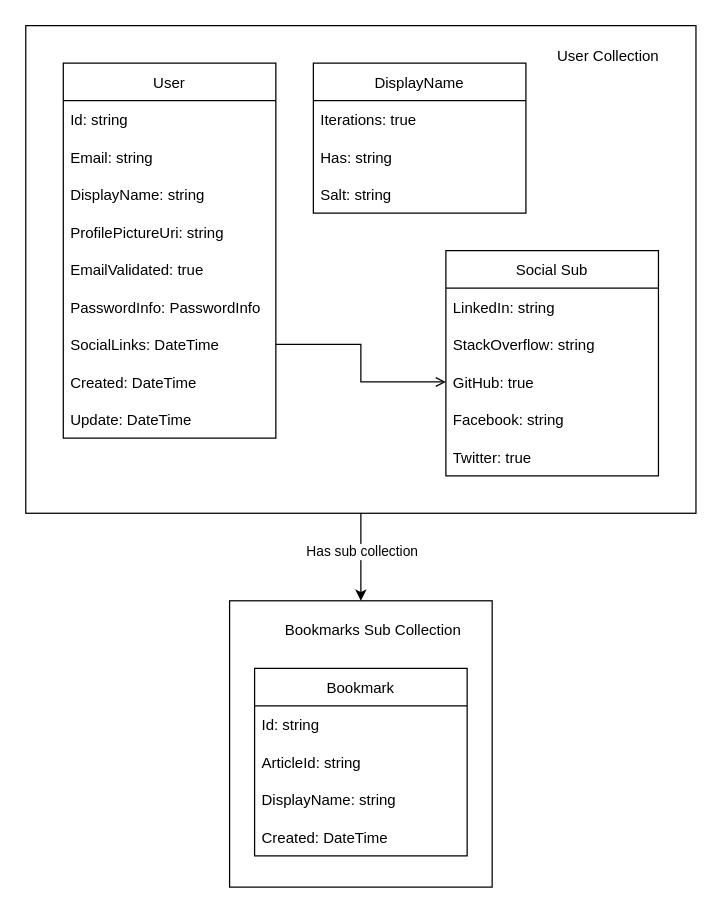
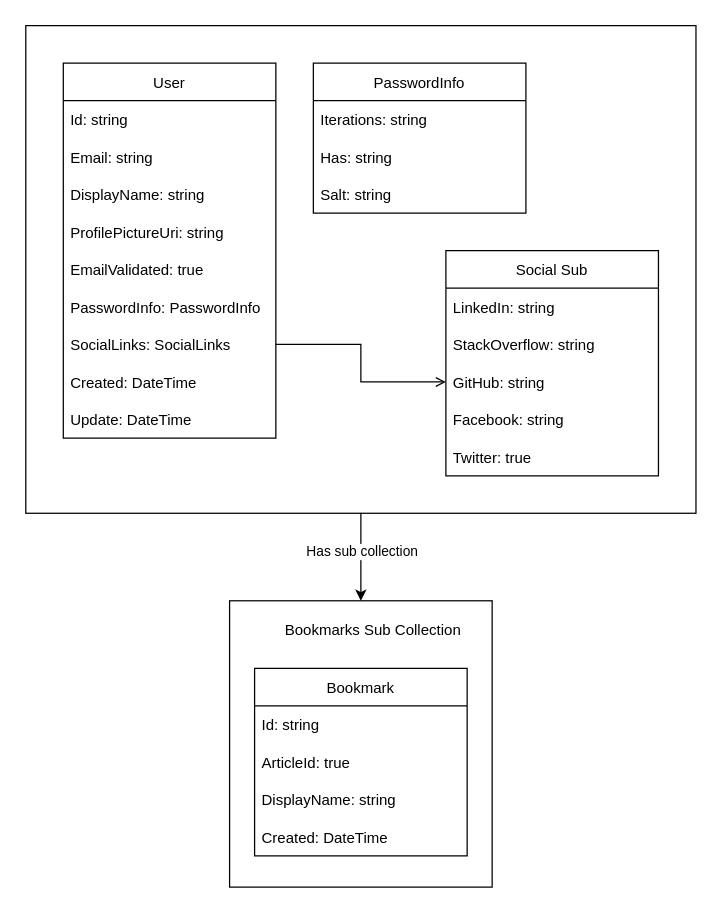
node "User Collection": removed
node "DisplayName": label "DisplayName" -> "PasswordInfo"
node "Iterations: true": label "Iterations: true" -> "Iterations: string"
node "SocialLinks: DateTime": label "SocialLinks: DateTime" -> "SocialLinks: SocialLinks"
node "GitHub: true": label "GitHub: true" -> "GitHub: string"
node "ArticleId: string": label "ArticleId: string" -> "ArticleId: true"
